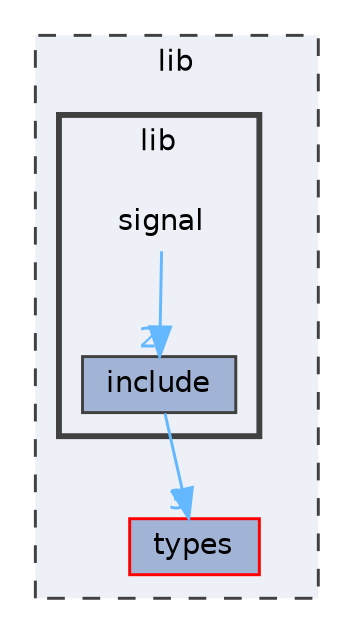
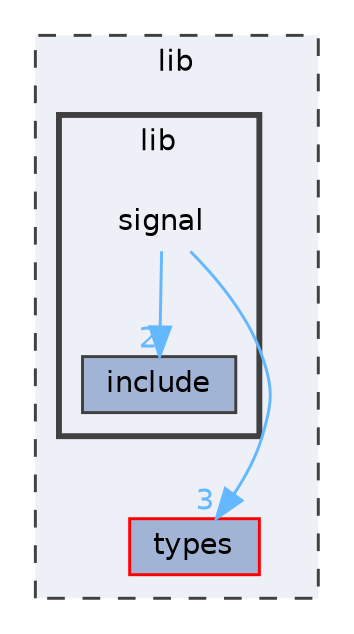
edge "include" -> "types": now "signal" -> "types"
